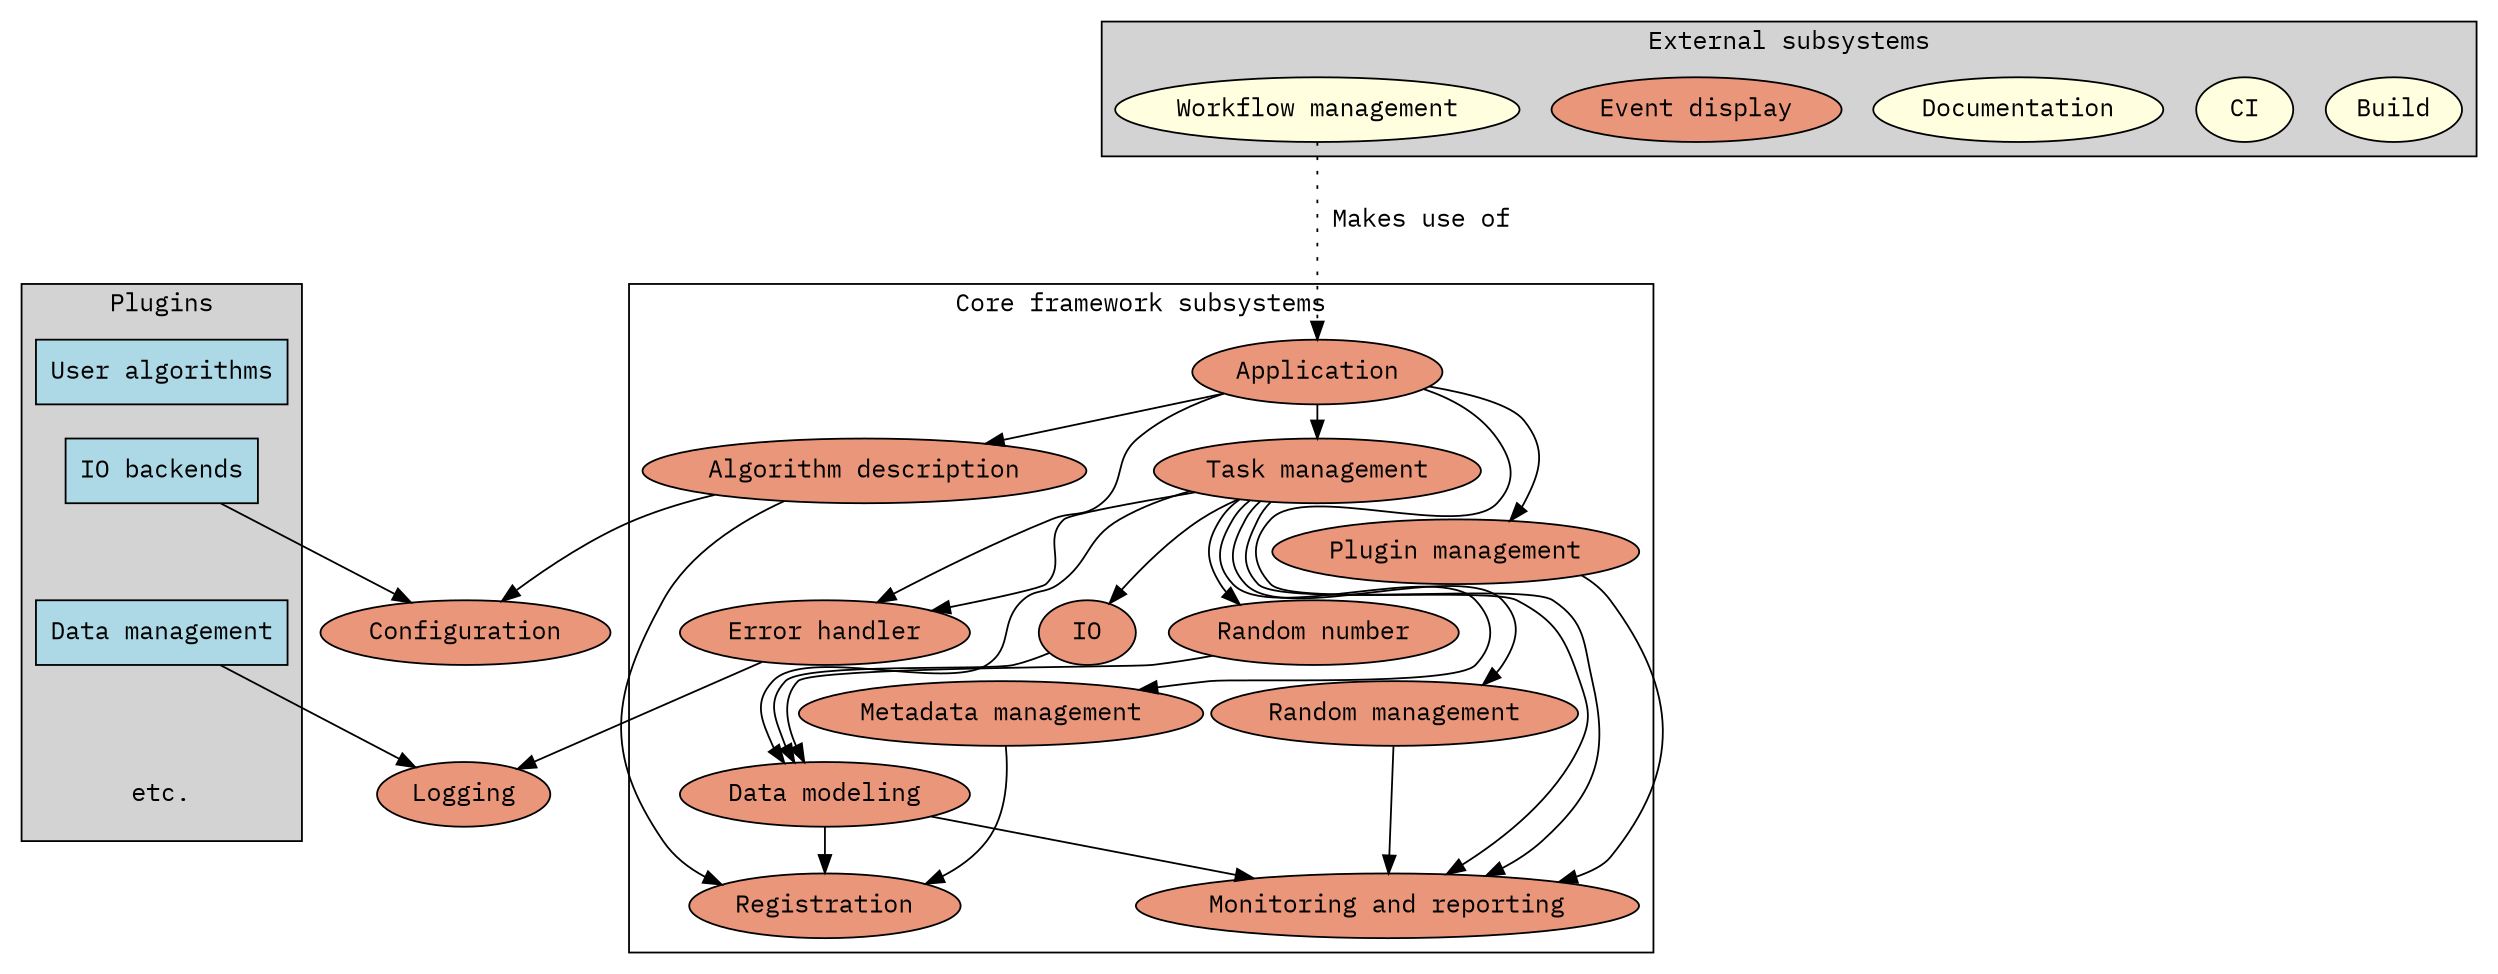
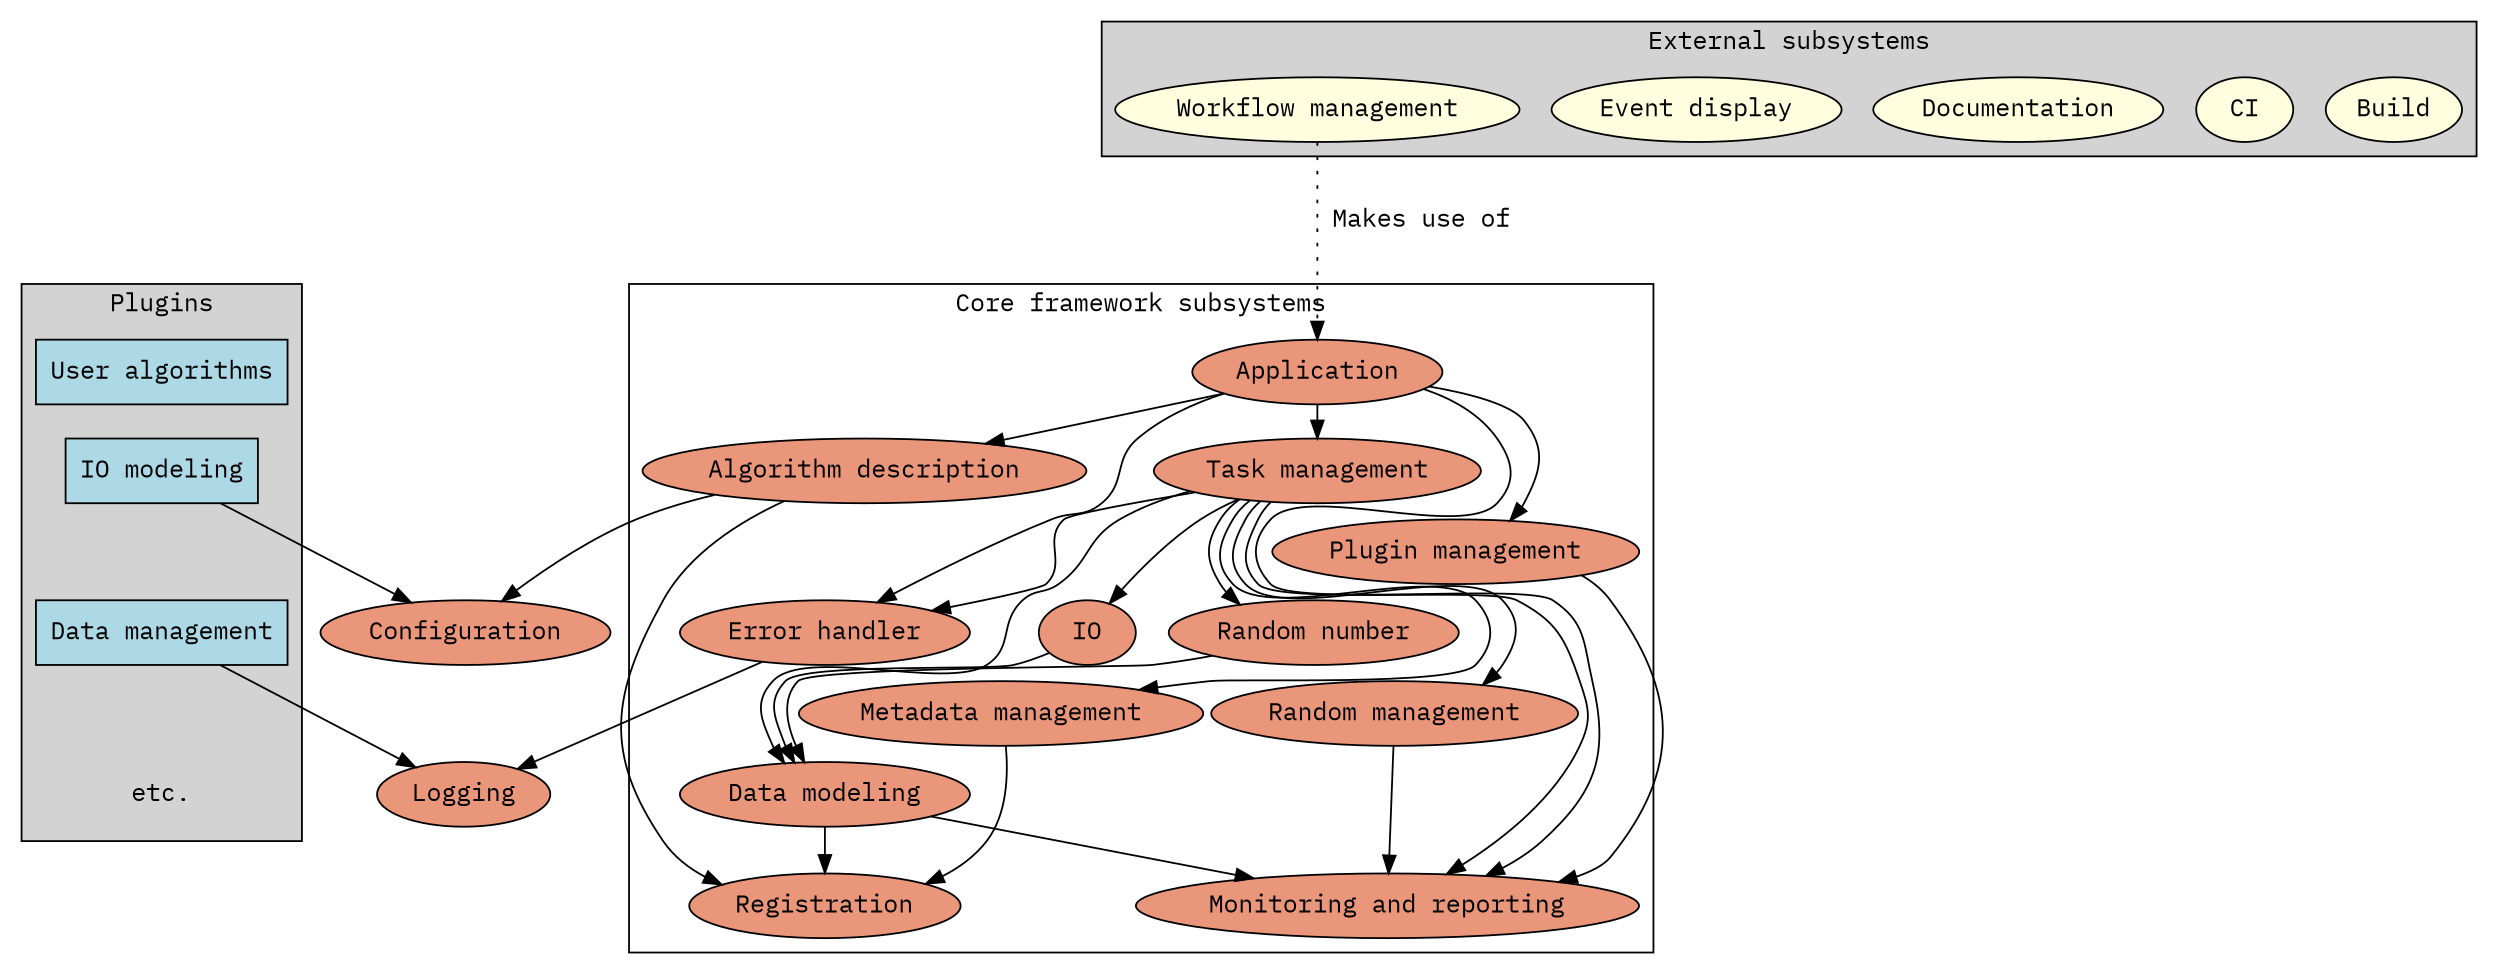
node "Event display": fillcolor darksalmon -> lightyellow
node "IO backends": label "IO backends" -> "IO modeling"
